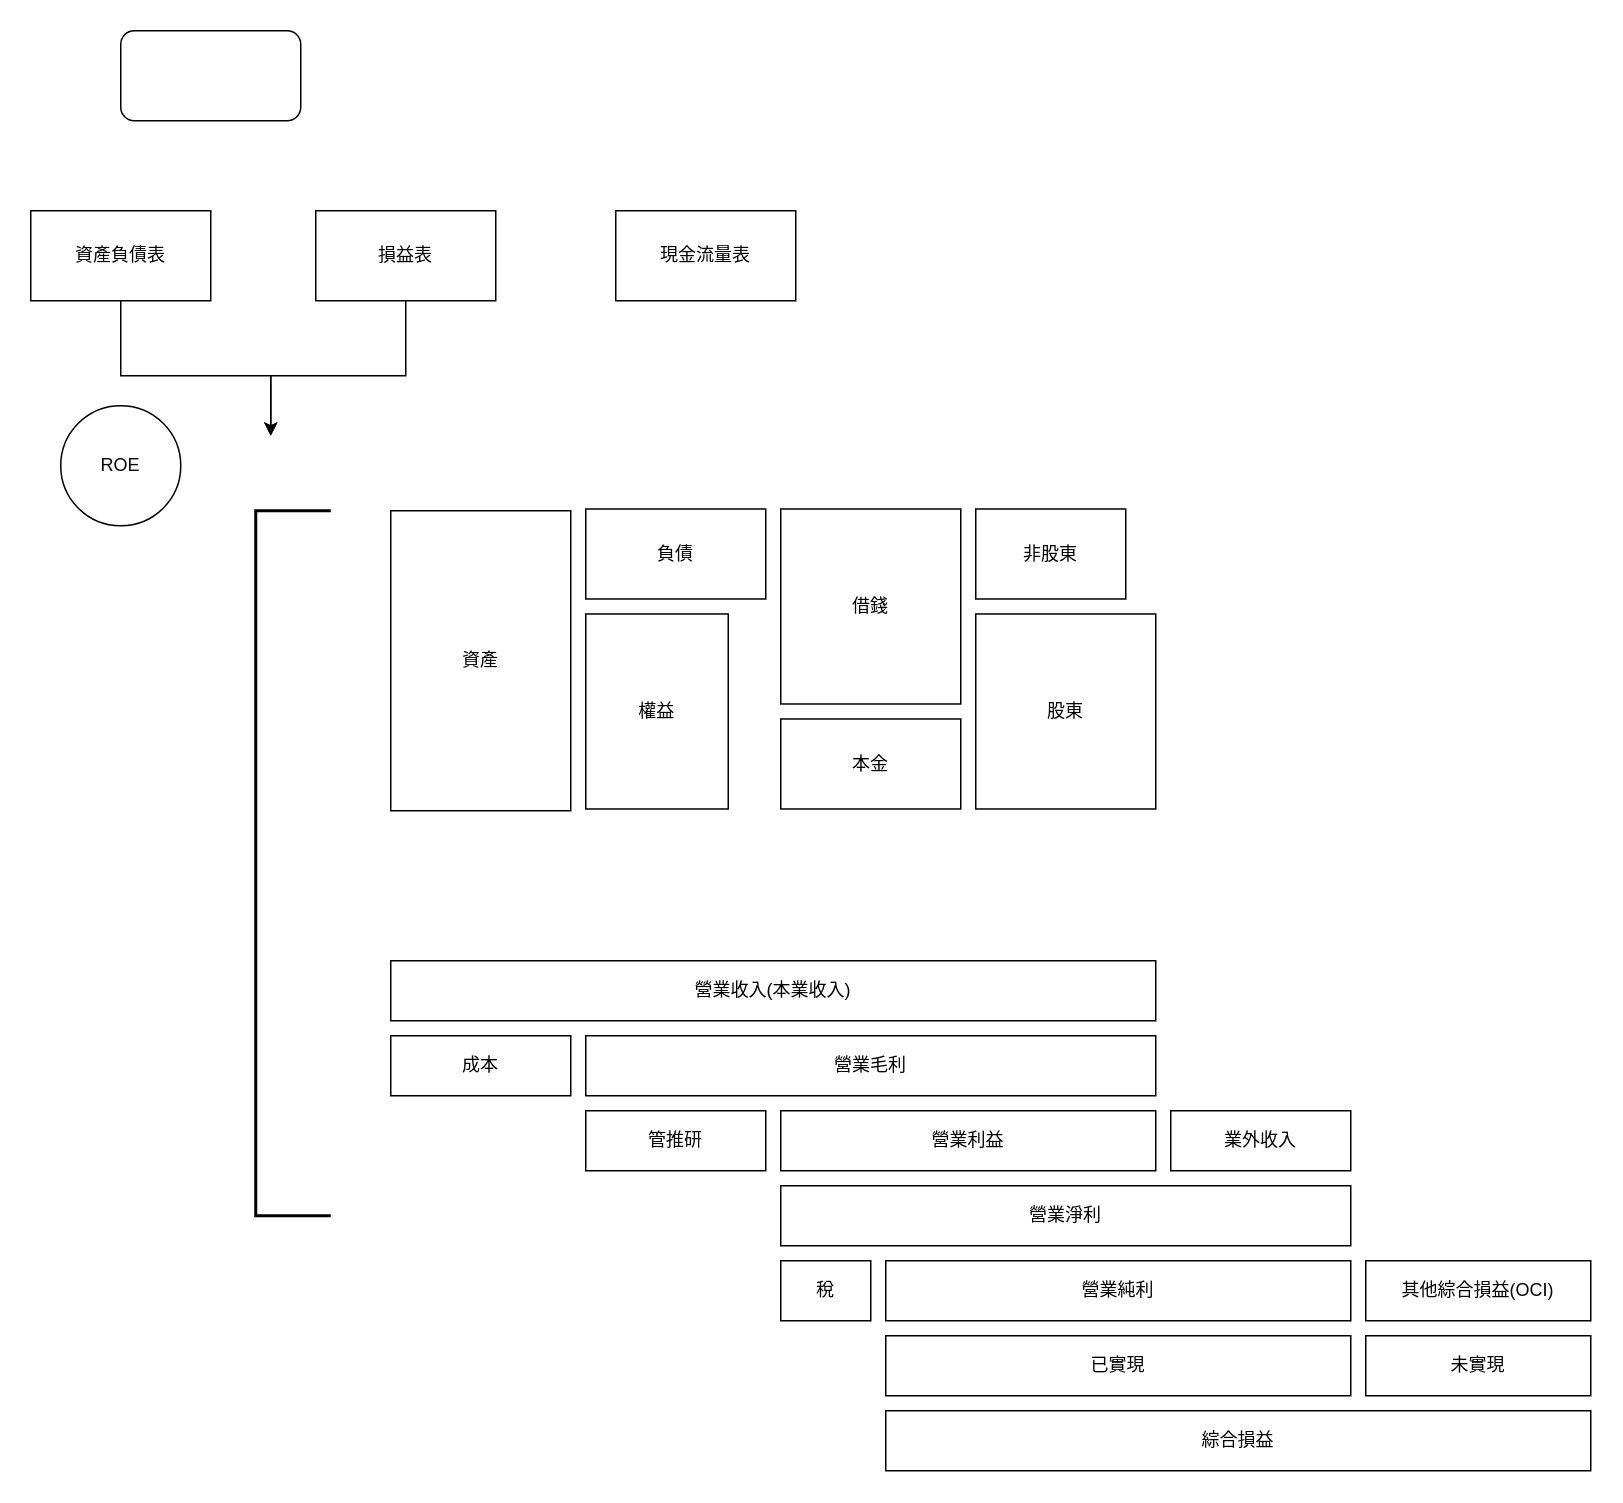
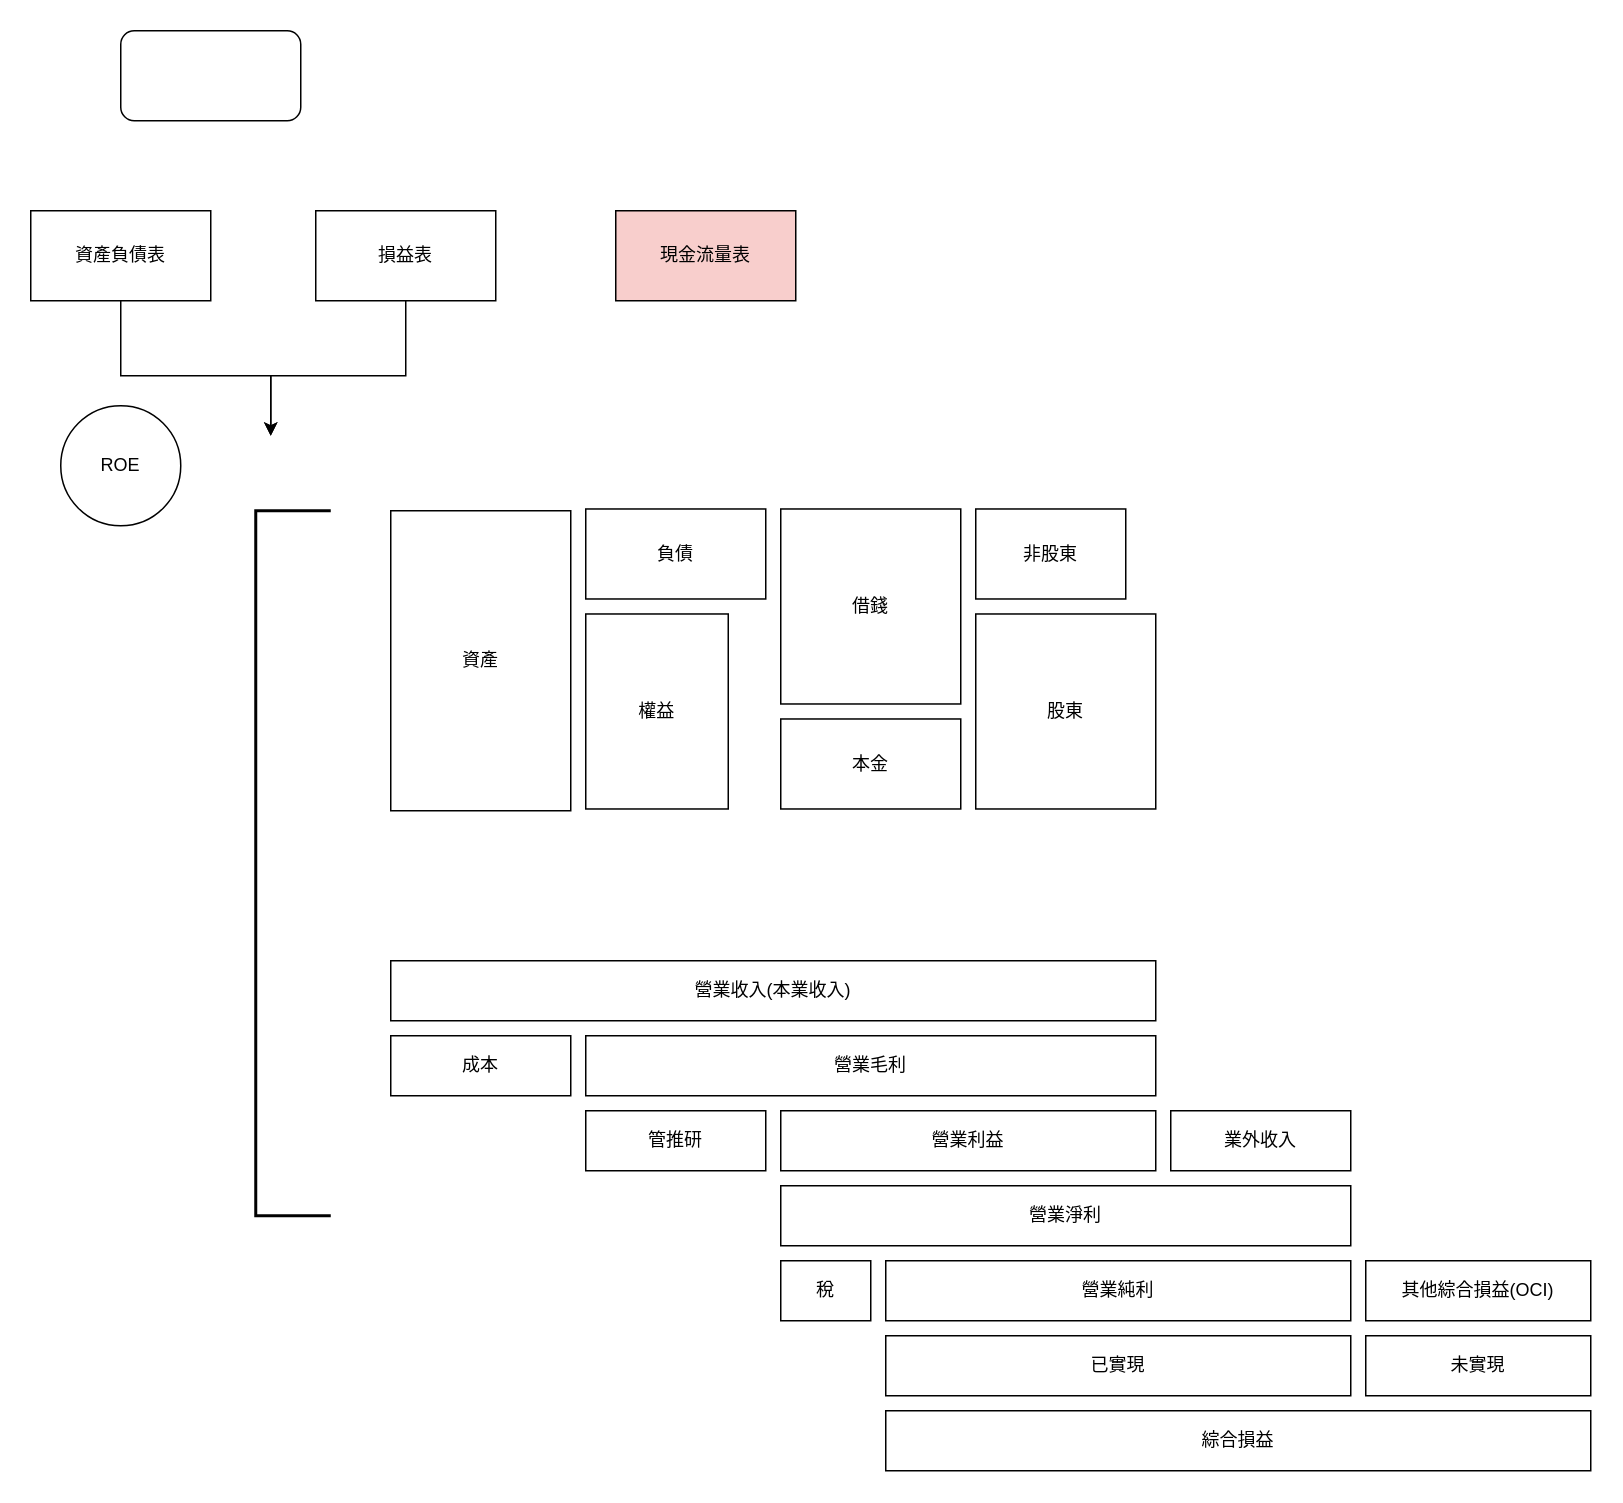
node "現金流量表": fillcolor #ffffff -> #f8cecc
